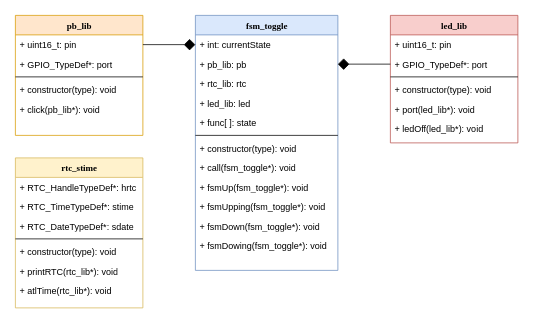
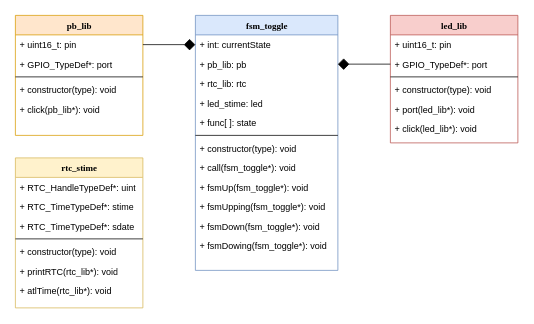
node "+ led_lib: led": label "+ led_lib: led" -> "+ led_stime: led"
node "+ ledOff(led_lib*): void": label "+ ledOff(led_lib*): void" -> "+ click(led_lib*): void"
node "+ RTC_HandleTypeDef*: hrtc": label "+ RTC_HandleTypeDef*: hrtc" -> "+ RTC_HandleTypeDef*: uint"
node "+ RTC_DateTypeDef*: sdate": label "+ RTC_DateTypeDef*: sdate" -> "+ RTC_TimeTypeDef*: sdate"
